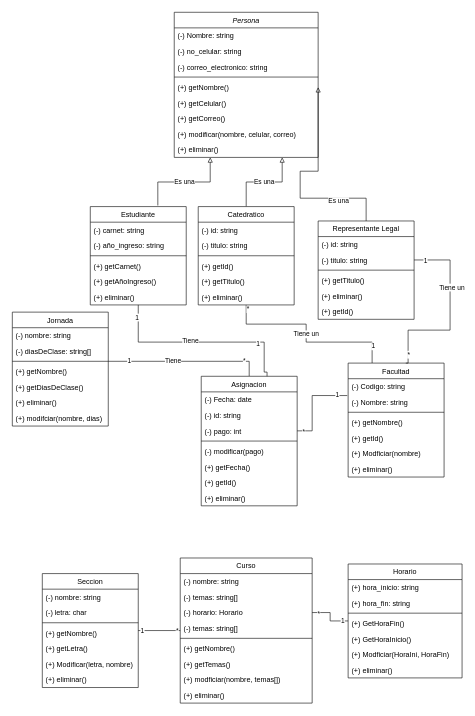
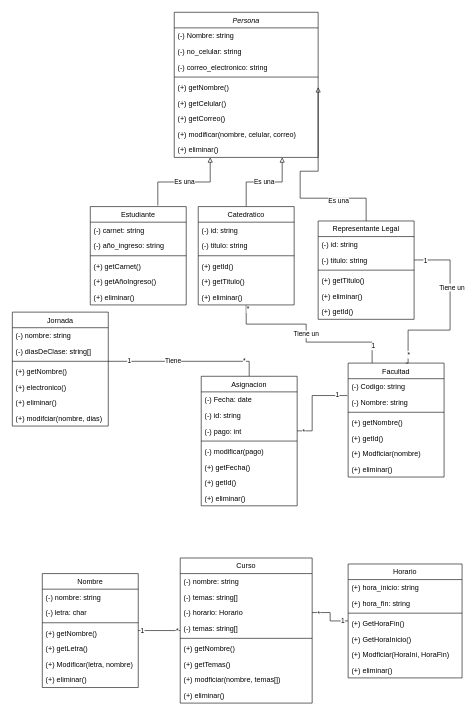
edge "Estudiante" -- "Asignacion": removed, labels "1", "Tiene", "1"
node "(+) getDiasDeClase()": label "(+) getDiasDeClase()" -> "(+) electronico()"
node "Seccion": label "Seccion" -> "Nombre"
